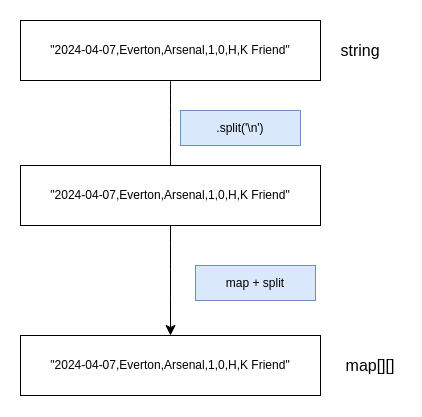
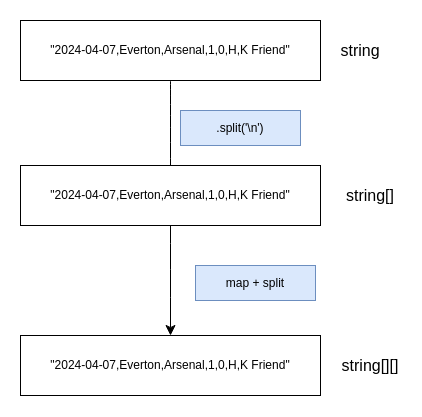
node "string[]": added
node "map[][]": label "map[][]" -> "string[][]"
